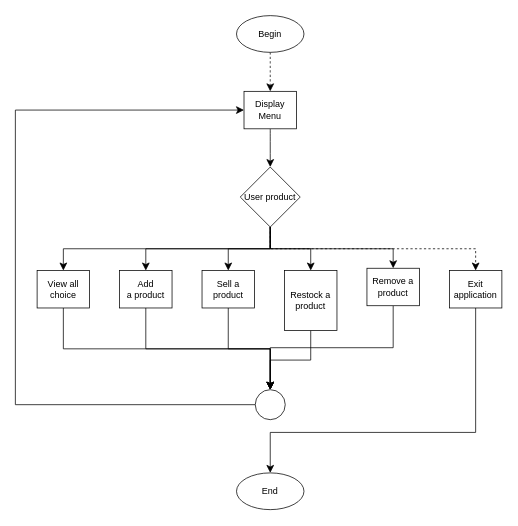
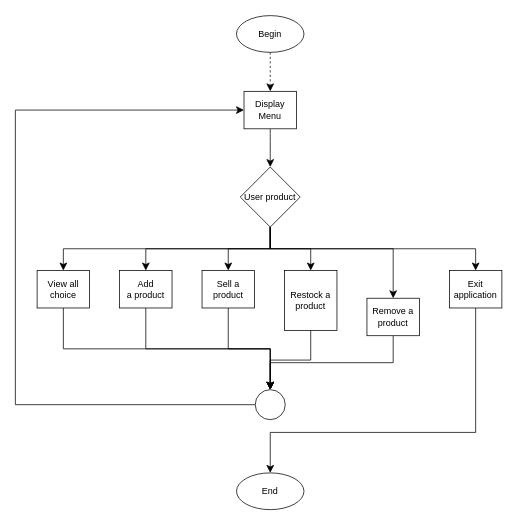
edge "User product" -> "Exit application": style dashed -> solid
node "Remove a product": moved (393, 287) -> (393, 317)
